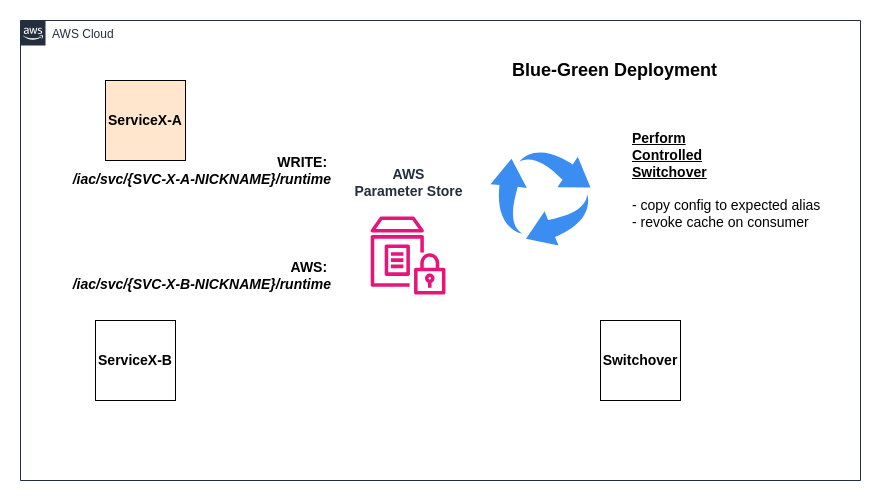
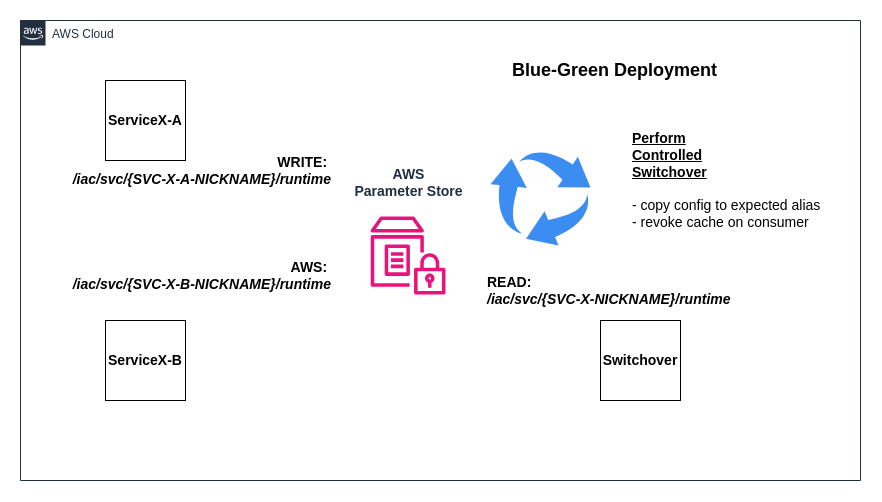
node "ServiceX-A": fillcolor #ffe6cc -> #ffffff
node "READ: /iac/svc/{SVC-X-NICKNAME}/runtime": added
node "ServiceX-B": moved (136, 361) -> (146, 361)
